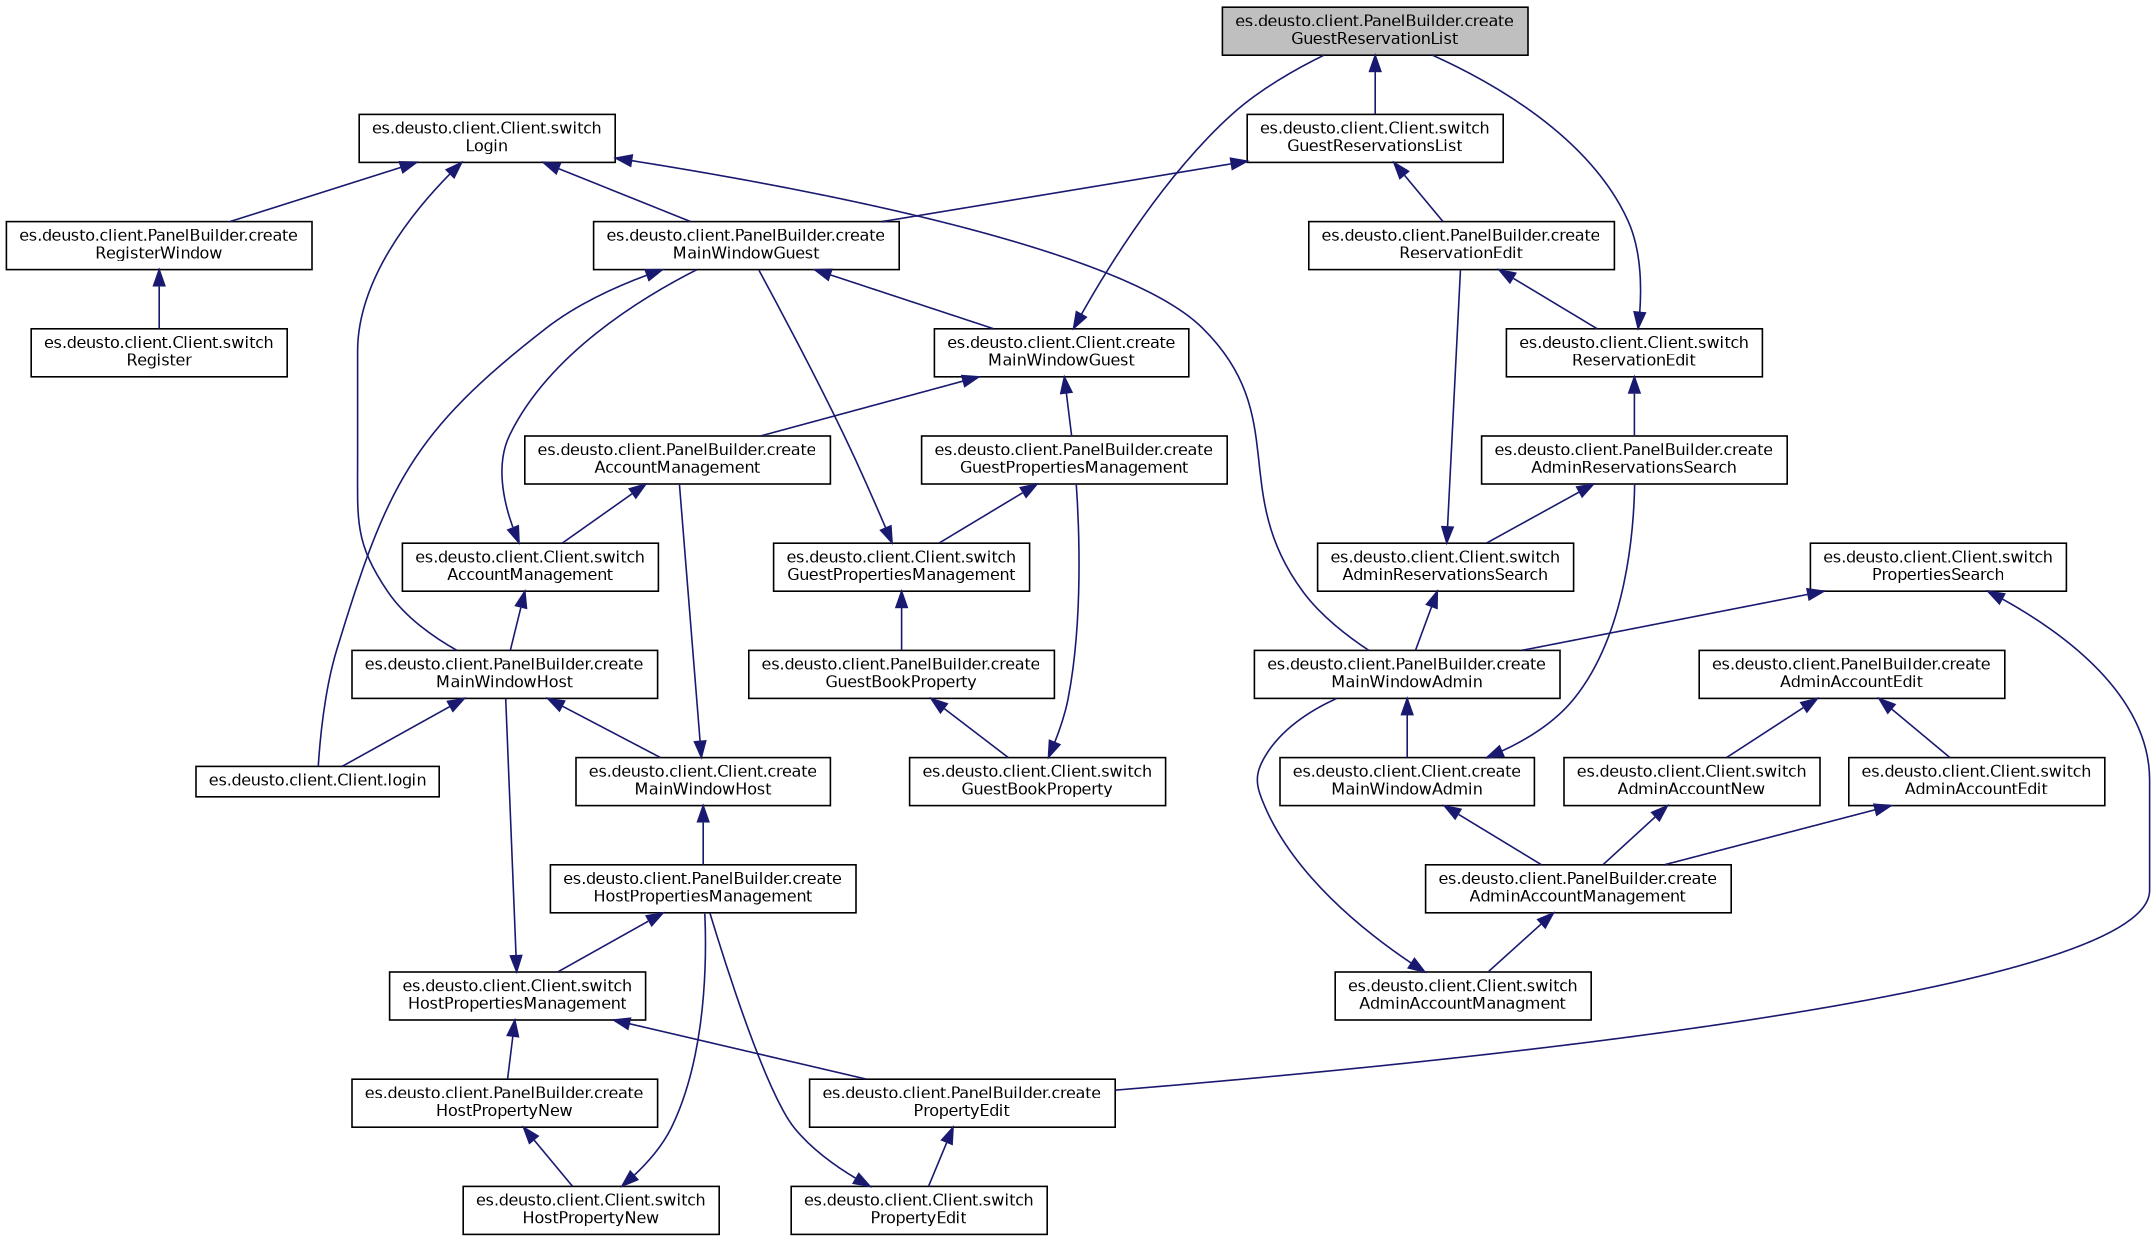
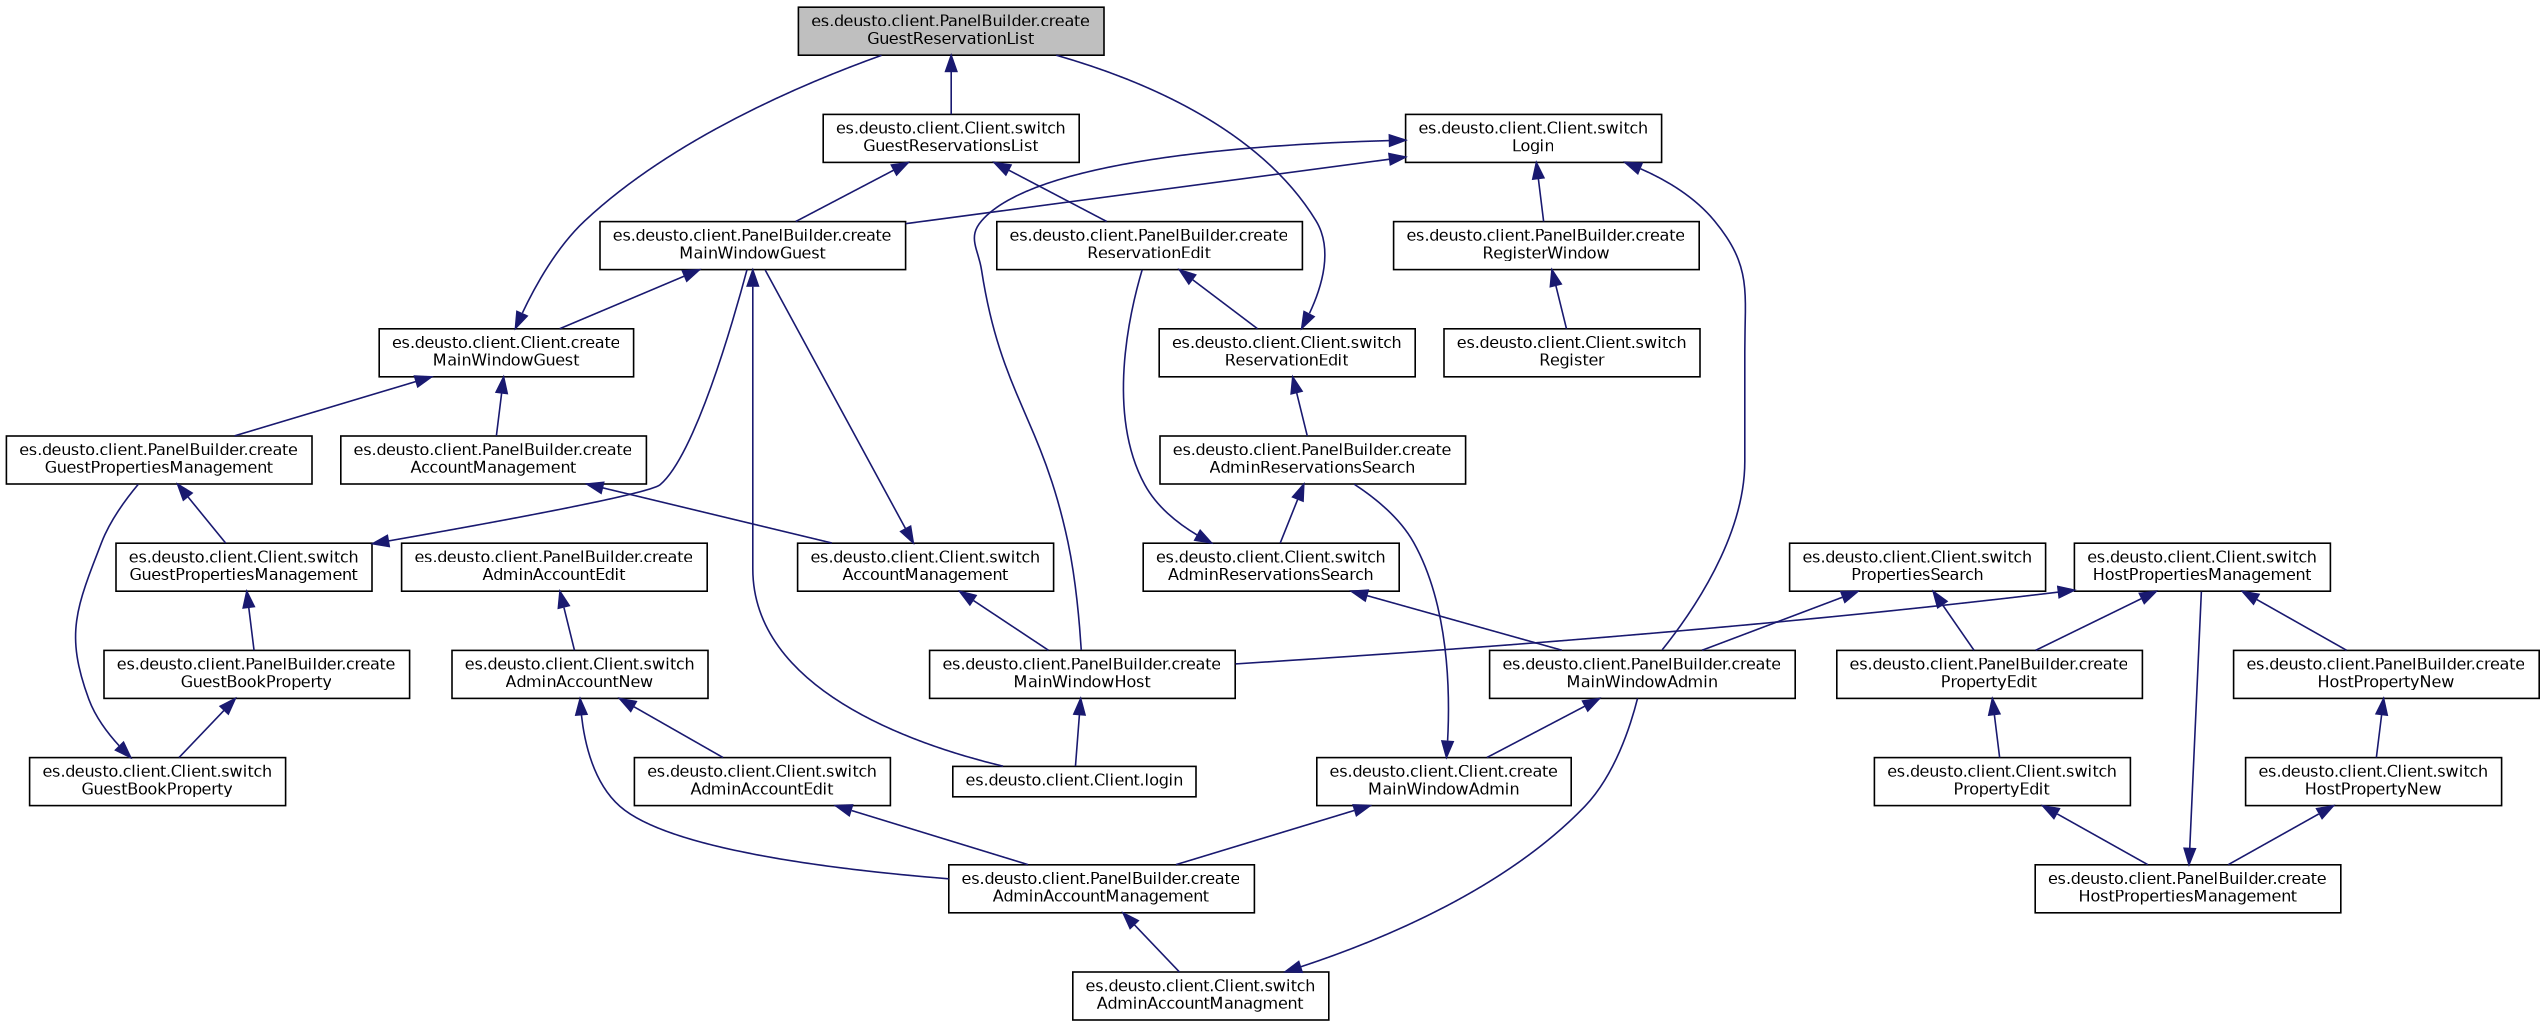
edge "es.deusto.client.Client.switch AdminAccountEdit" -> "es.deusto.client.PanelBuilder.create AdminAccountEdit": now "es.deusto.client.Client.switch AdminAccountEdit" -> "es.deusto.client.Client.switch AdminAccountNew"
node "es.deusto.client.Client.create MainWindowHost": removed
